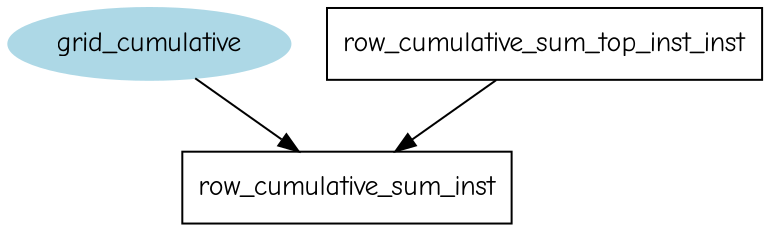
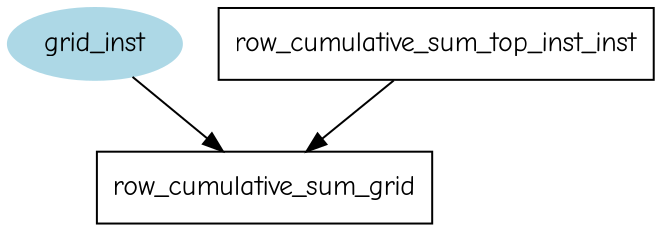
node "grid_cumulative": label "grid_cumulative" -> "grid_inst"
node "row_cumulative_sum_inst": label "row_cumulative_sum_inst" -> "row_cumulative_sum_grid"
